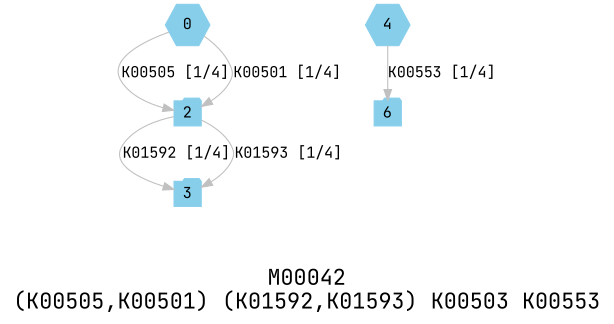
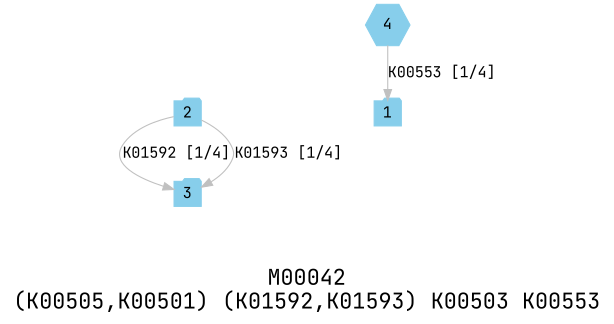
node "0": removed
node "6": label "6" -> "1"
